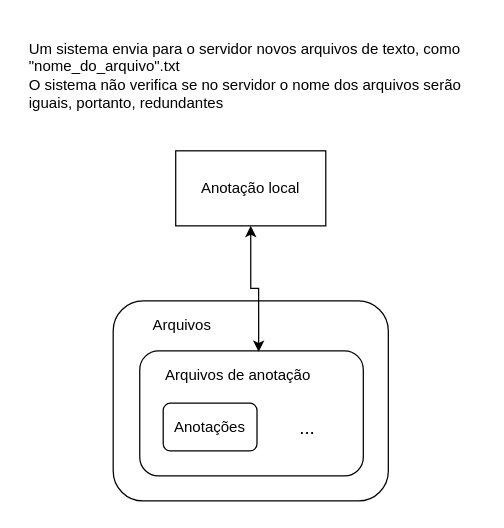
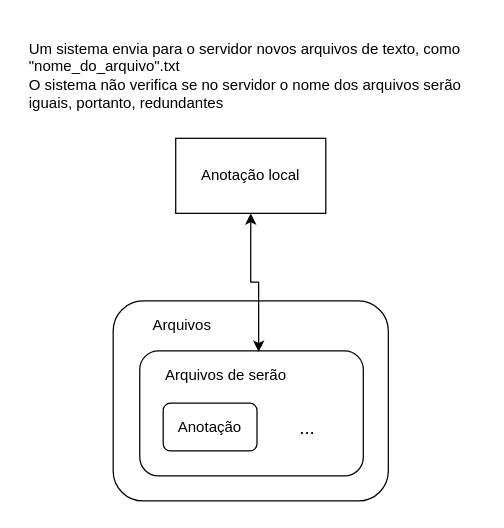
node "Anotação local": moved (251, 188) -> (251, 176)
node "Arquivos de anotação": label "Arquivos de anotação" -> "Arquivos de serão"
node "Anotações": label "Anotações" -> "Anotação"
